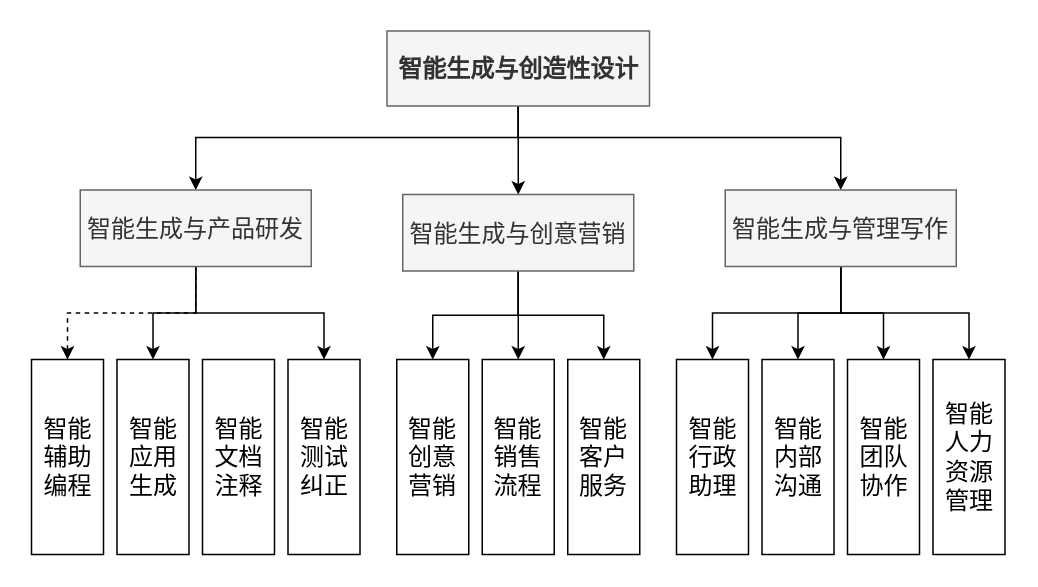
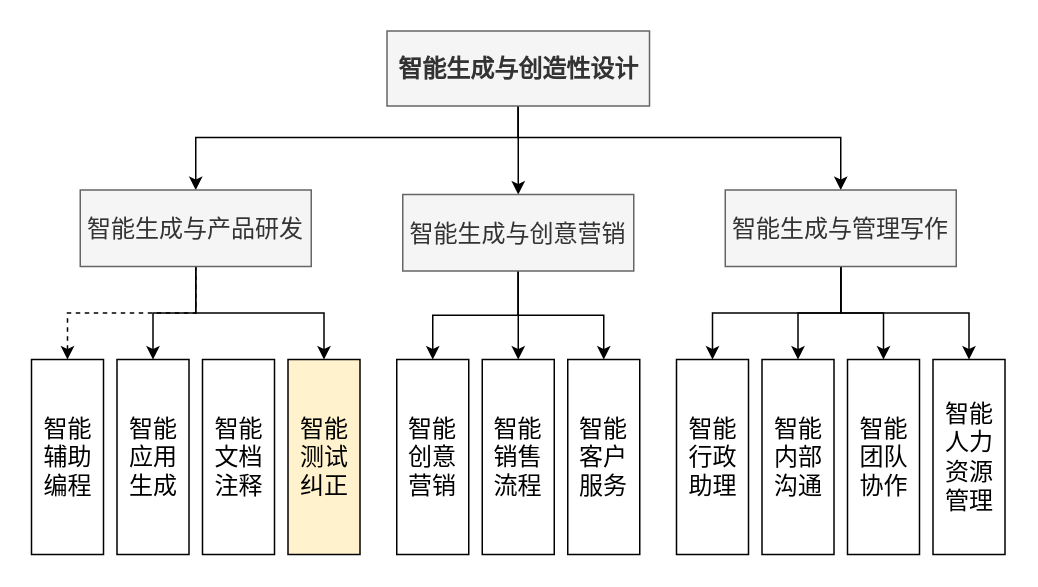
node "智能测试纠正": fillcolor #ffffff -> #fff2cc
